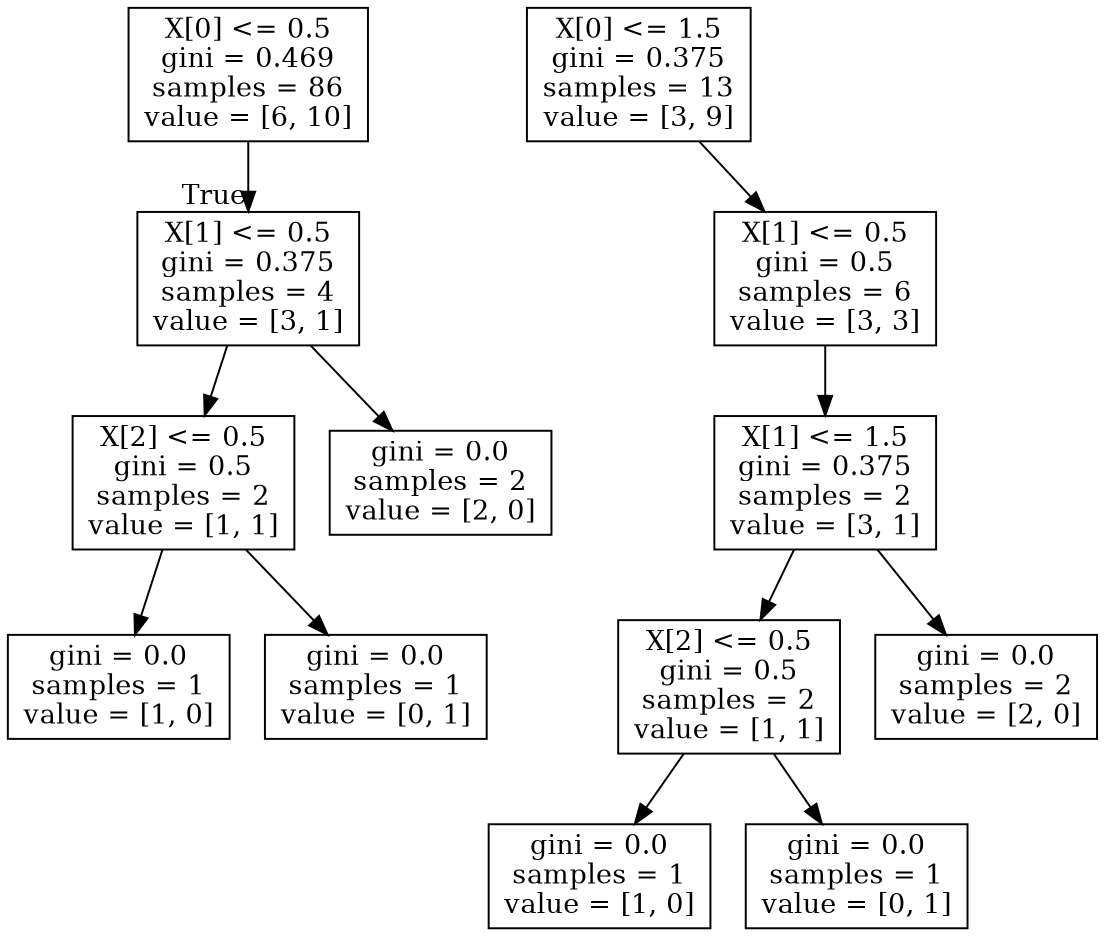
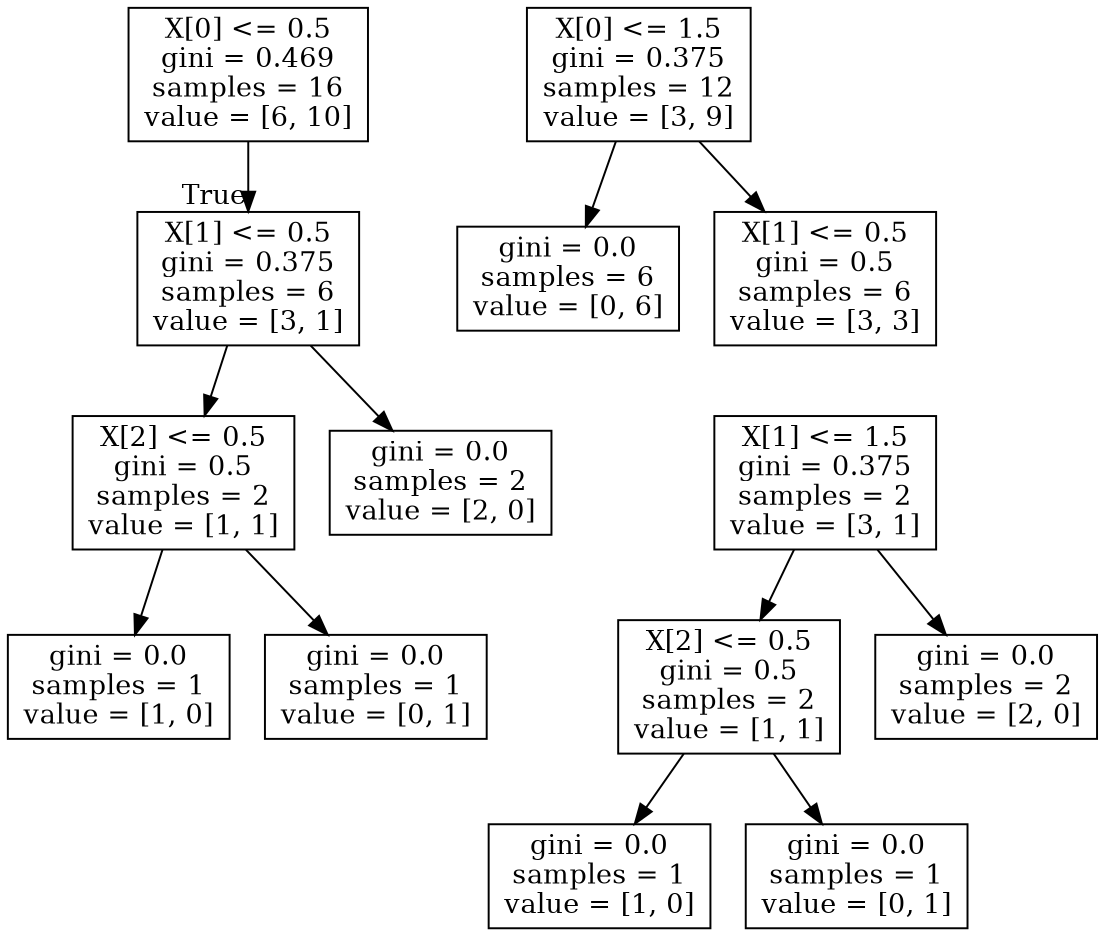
node "X[0] <= 0.5 gini = 0.469 samples = 86 value = [6, 10]": label "X[0] <= 0.5 gini = 0.469 samples = 86 value = [6, 10]" -> "X[0] <= 0.5 gini = 0.469 samples = 16 value = [6, 10]"
node "X[0] <= 1.5 gini = 0.375 samples = 13 value = [3, 9]": label "X[0] <= 1.5 gini = 0.375 samples = 13 value = [3, 9]" -> "X[0] <= 1.5 gini = 0.375 samples = 12 value = [3, 9]"
node "X[1] <= 0.5 gini = 0.375 samples = 4 value = [3, 1]": label "X[1] <= 0.5 gini = 0.375 samples = 4 value = [3, 1]" -> "X[1] <= 0.5 gini = 0.375 samples = 6 value = [3, 1]"
node "gini = 0.0 samples = 6 value = [0, 6]": added
edge "X[1] <= 0.5 gini = 0.5 samples = 6 value = [3, 3]" -> "X[1] <= 1.5 gini = 0.375 samples = 2 value = [3, 1]": removed
